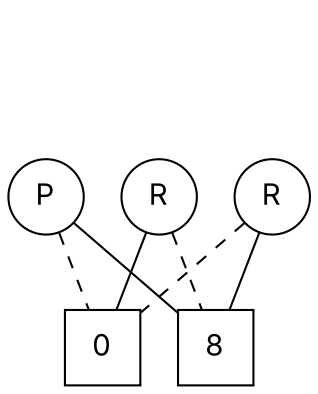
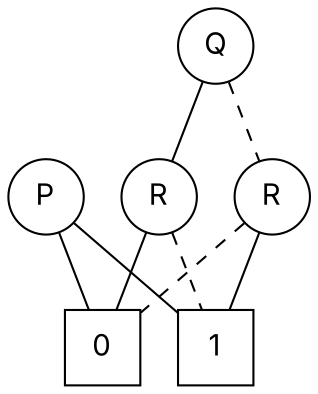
node "Q": added
edge "P" -- "0": style dashed -> solid
node "8": label "8" -> "1"
